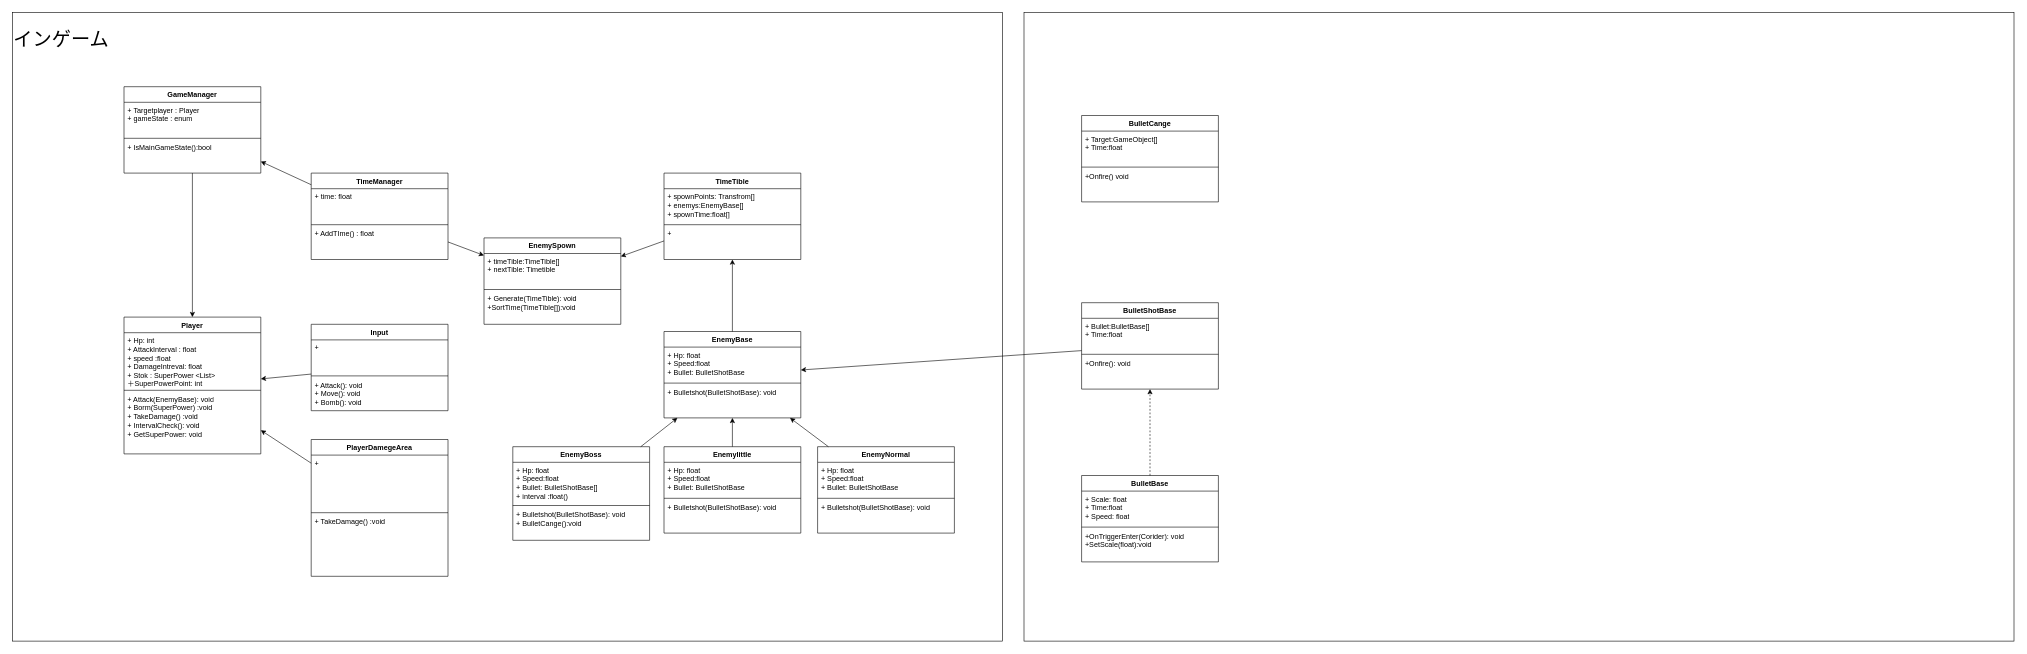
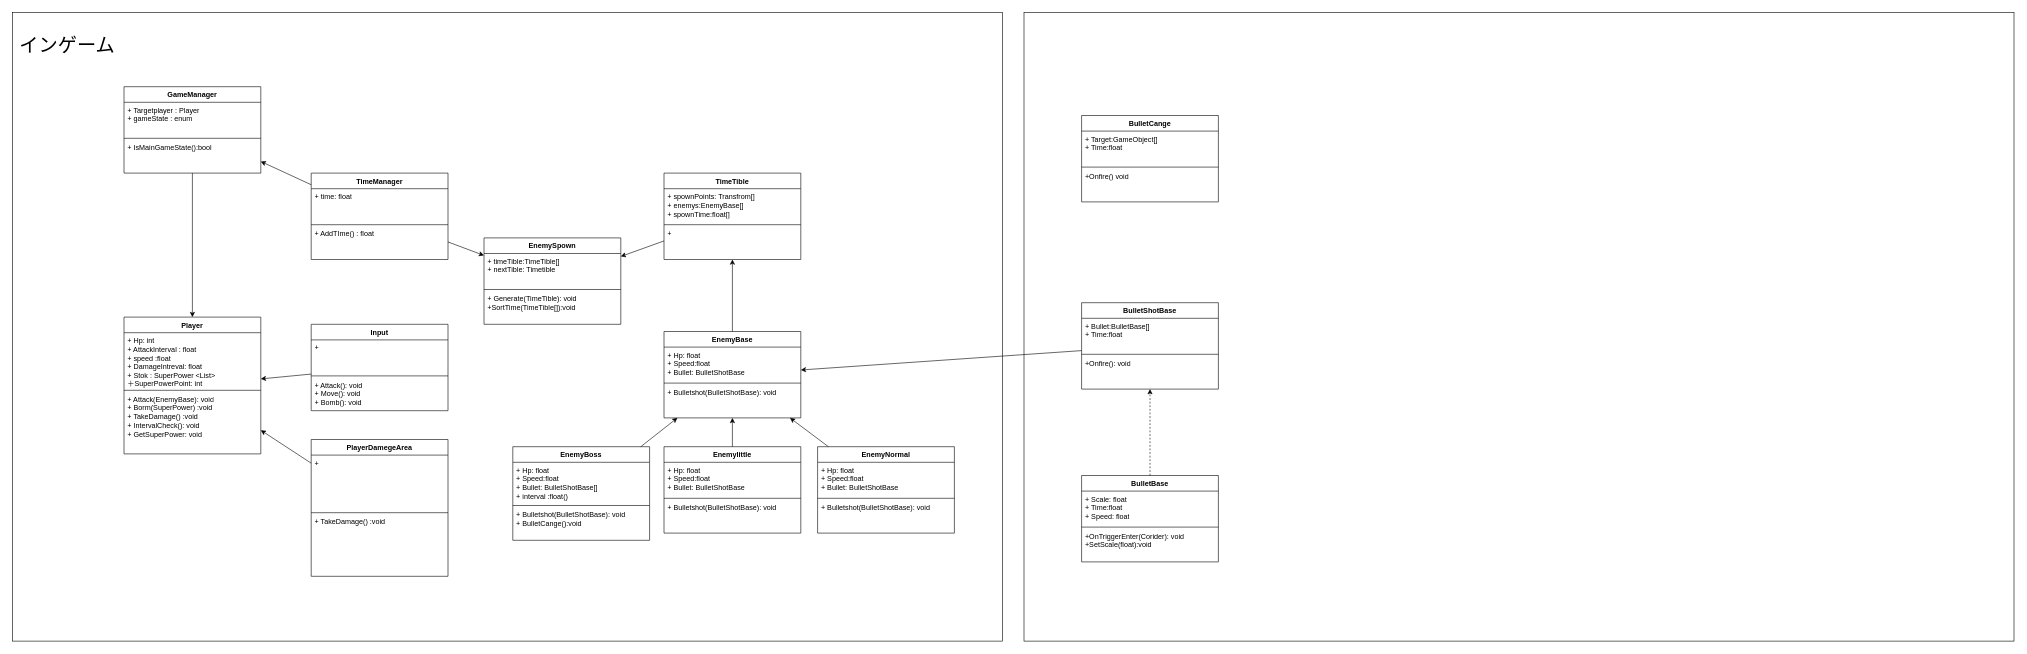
node "インゲーム": moved (63, 39) -> (69, 45)
